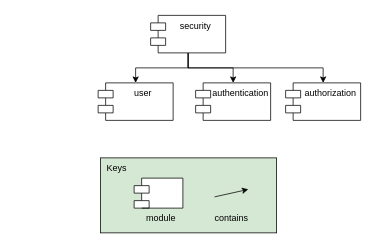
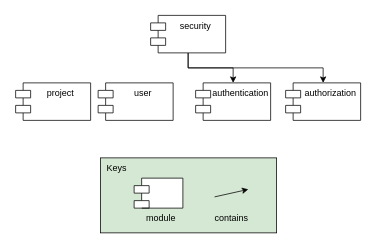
edge "security" -> "user": removed
node "project": added
